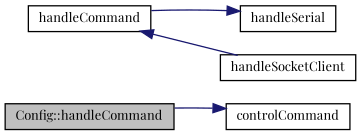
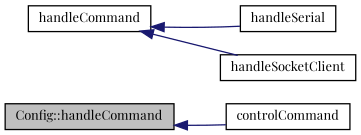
edge "handleCommand" -> "handleSerial": reversed
edge "Config::handleCommand" -> "controlCommand": reversed
